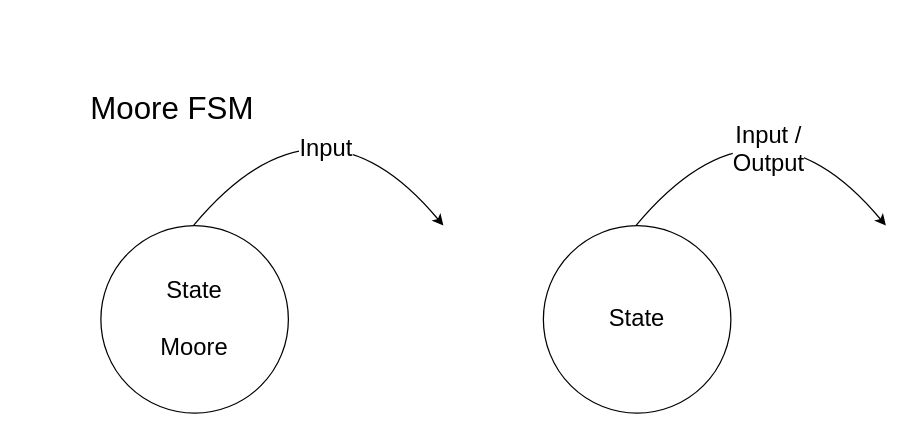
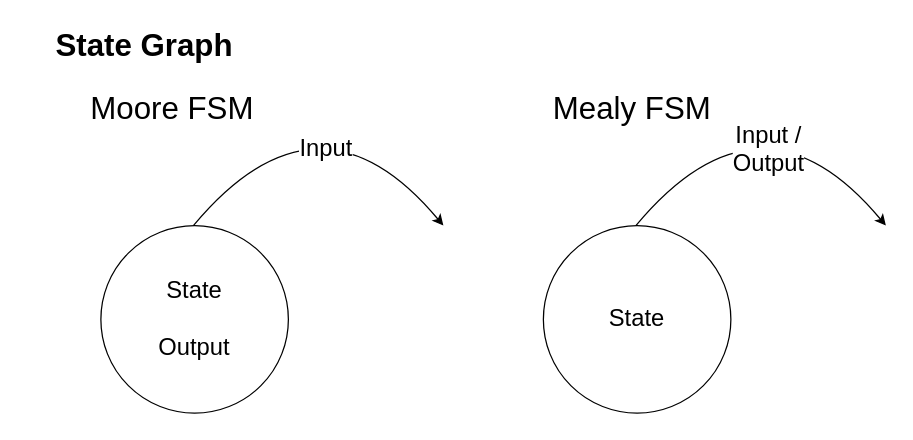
node "State Graph": added
node "Mealy FSM": added
node "State Moore": label "State Moore" -> "State Output"
